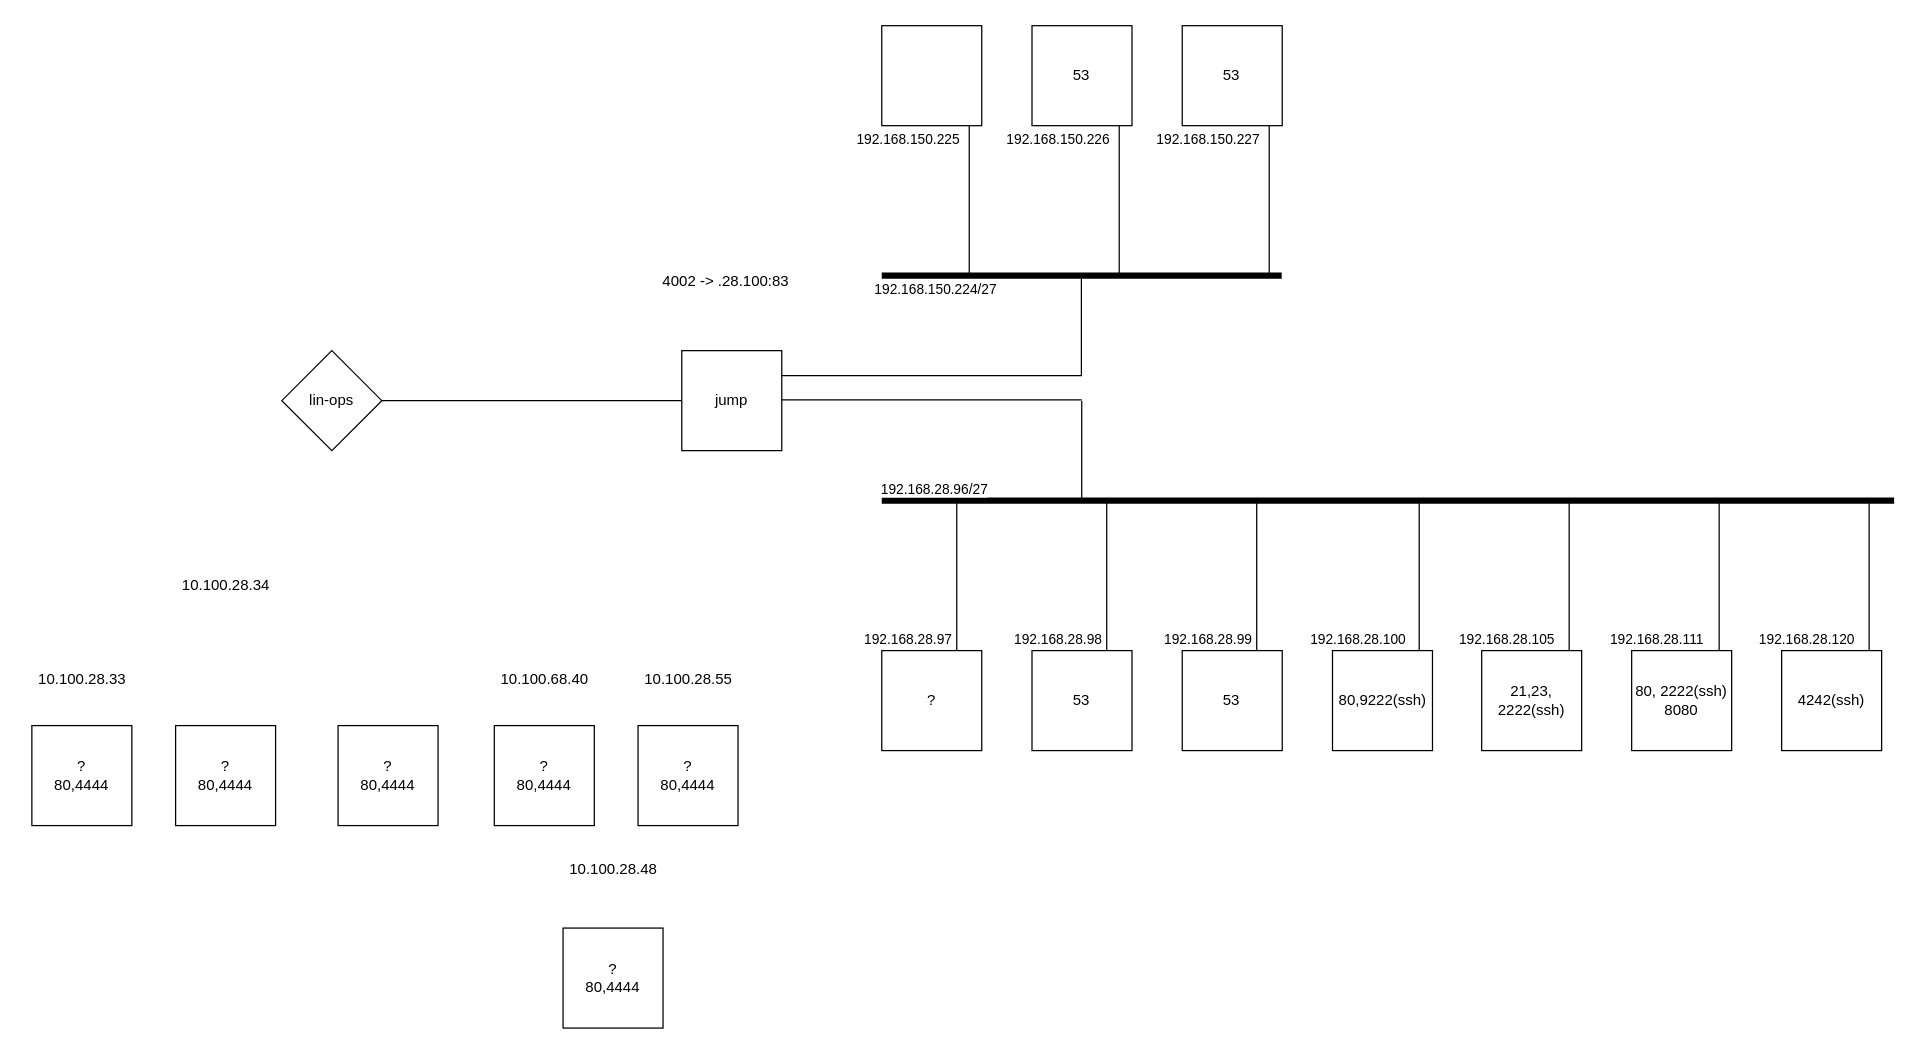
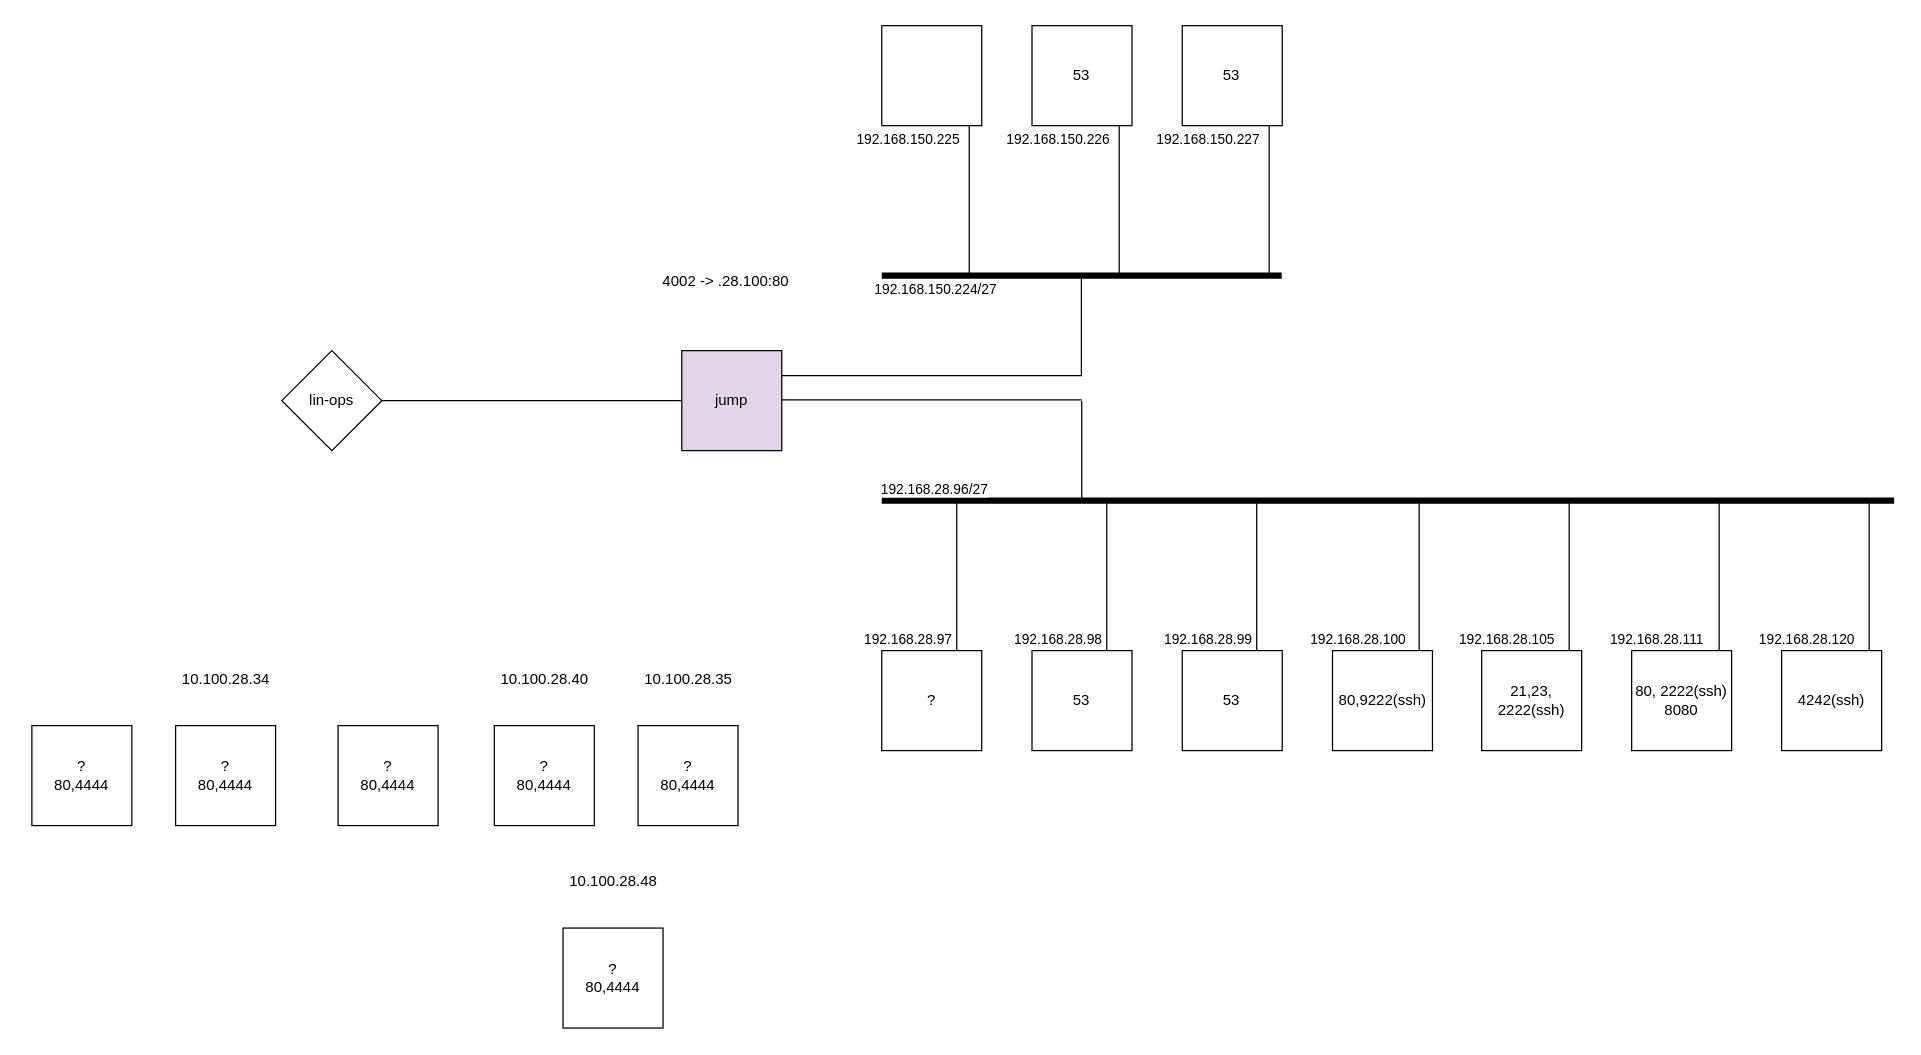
node "4002 -> .28.100:83": label "4002 -> .28.100:83" -> "4002 -> .28.100:80"
node "jump": fillcolor #ffffff -> #e1d5e7
node "10.100.28.34": moved (226, 586) -> (226, 679)
node "10.100.28.33": removed
node "10.100.68.40": label "10.100.68.40" -> "10.100.28.40"
node "10.100.28.55": label "10.100.28.55" -> "10.100.28.35"
node "10.100.28.48": moved (613, 869) -> (613, 882)
